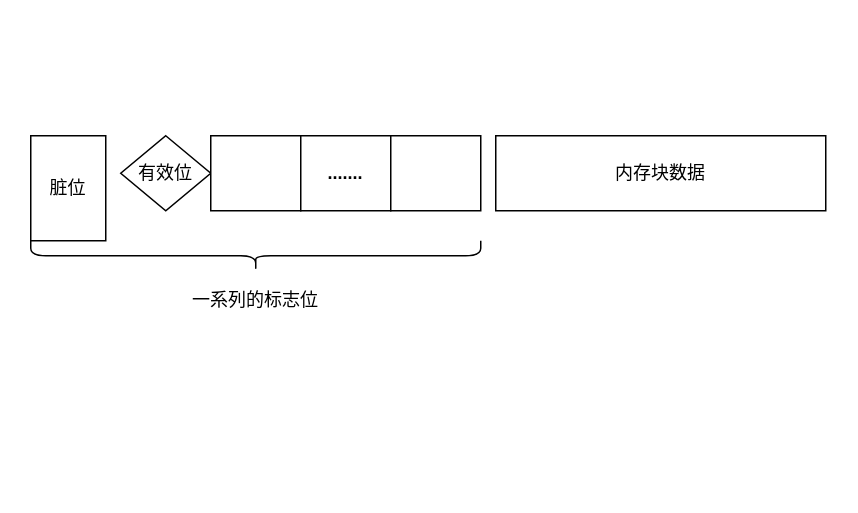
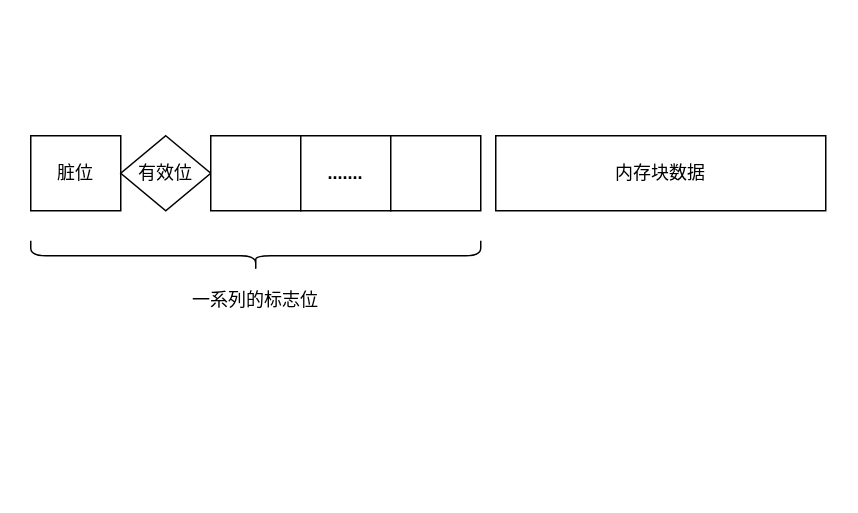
node "脏位": size 75x105 -> 90x75
